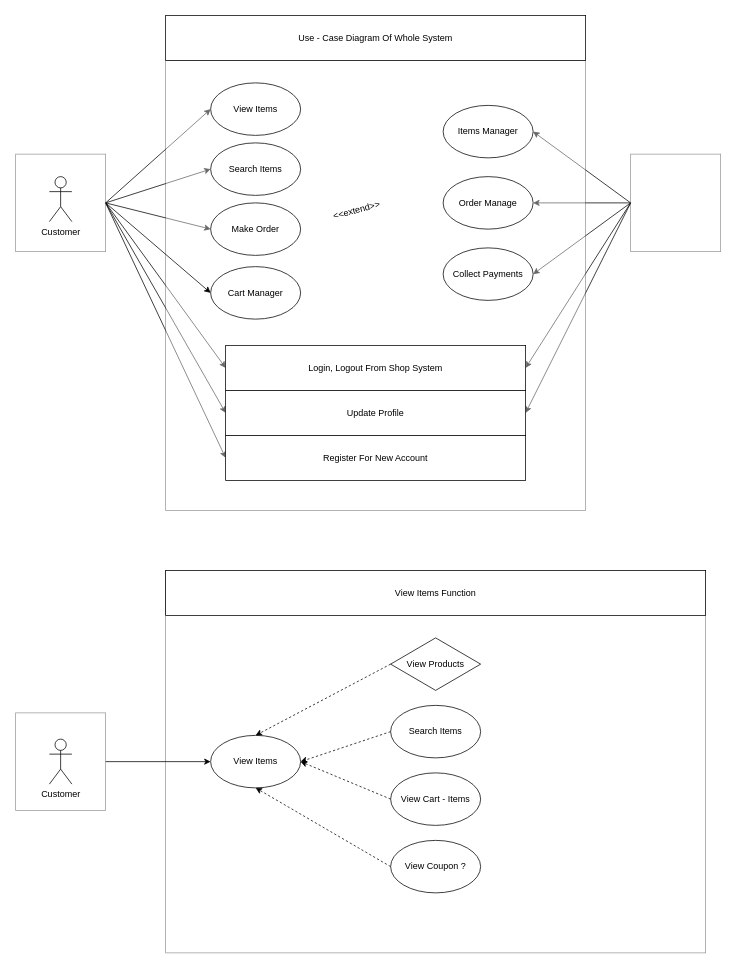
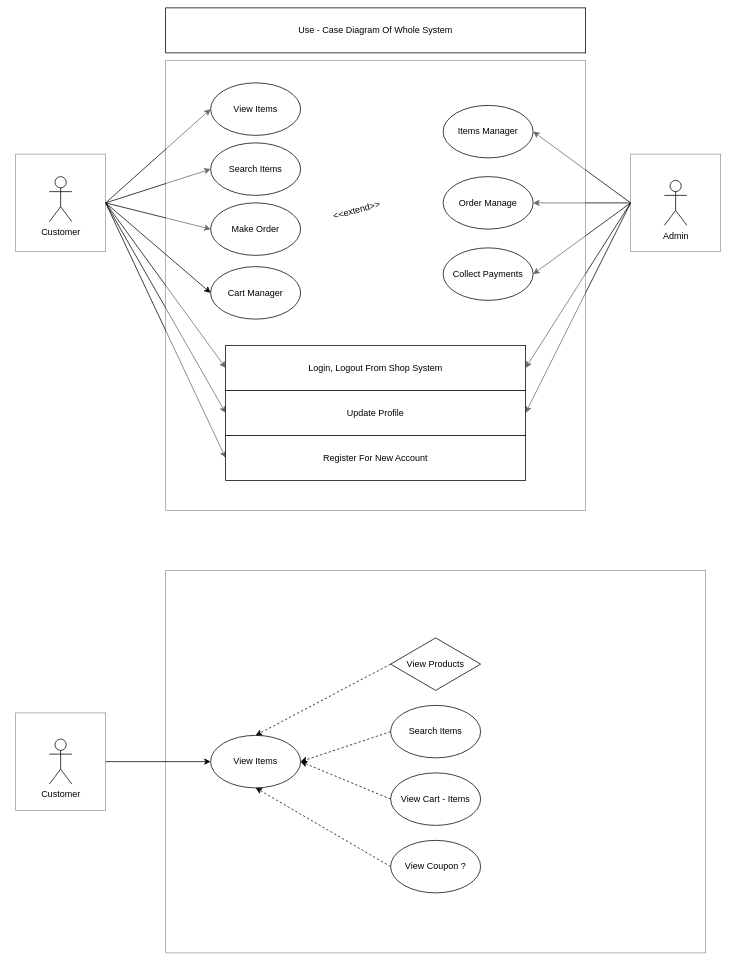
node "Use - Case Diagram Of Whole System": moved (375, 38) -> (375, 30)
node "Admin": added
node "View Items Function": removed
